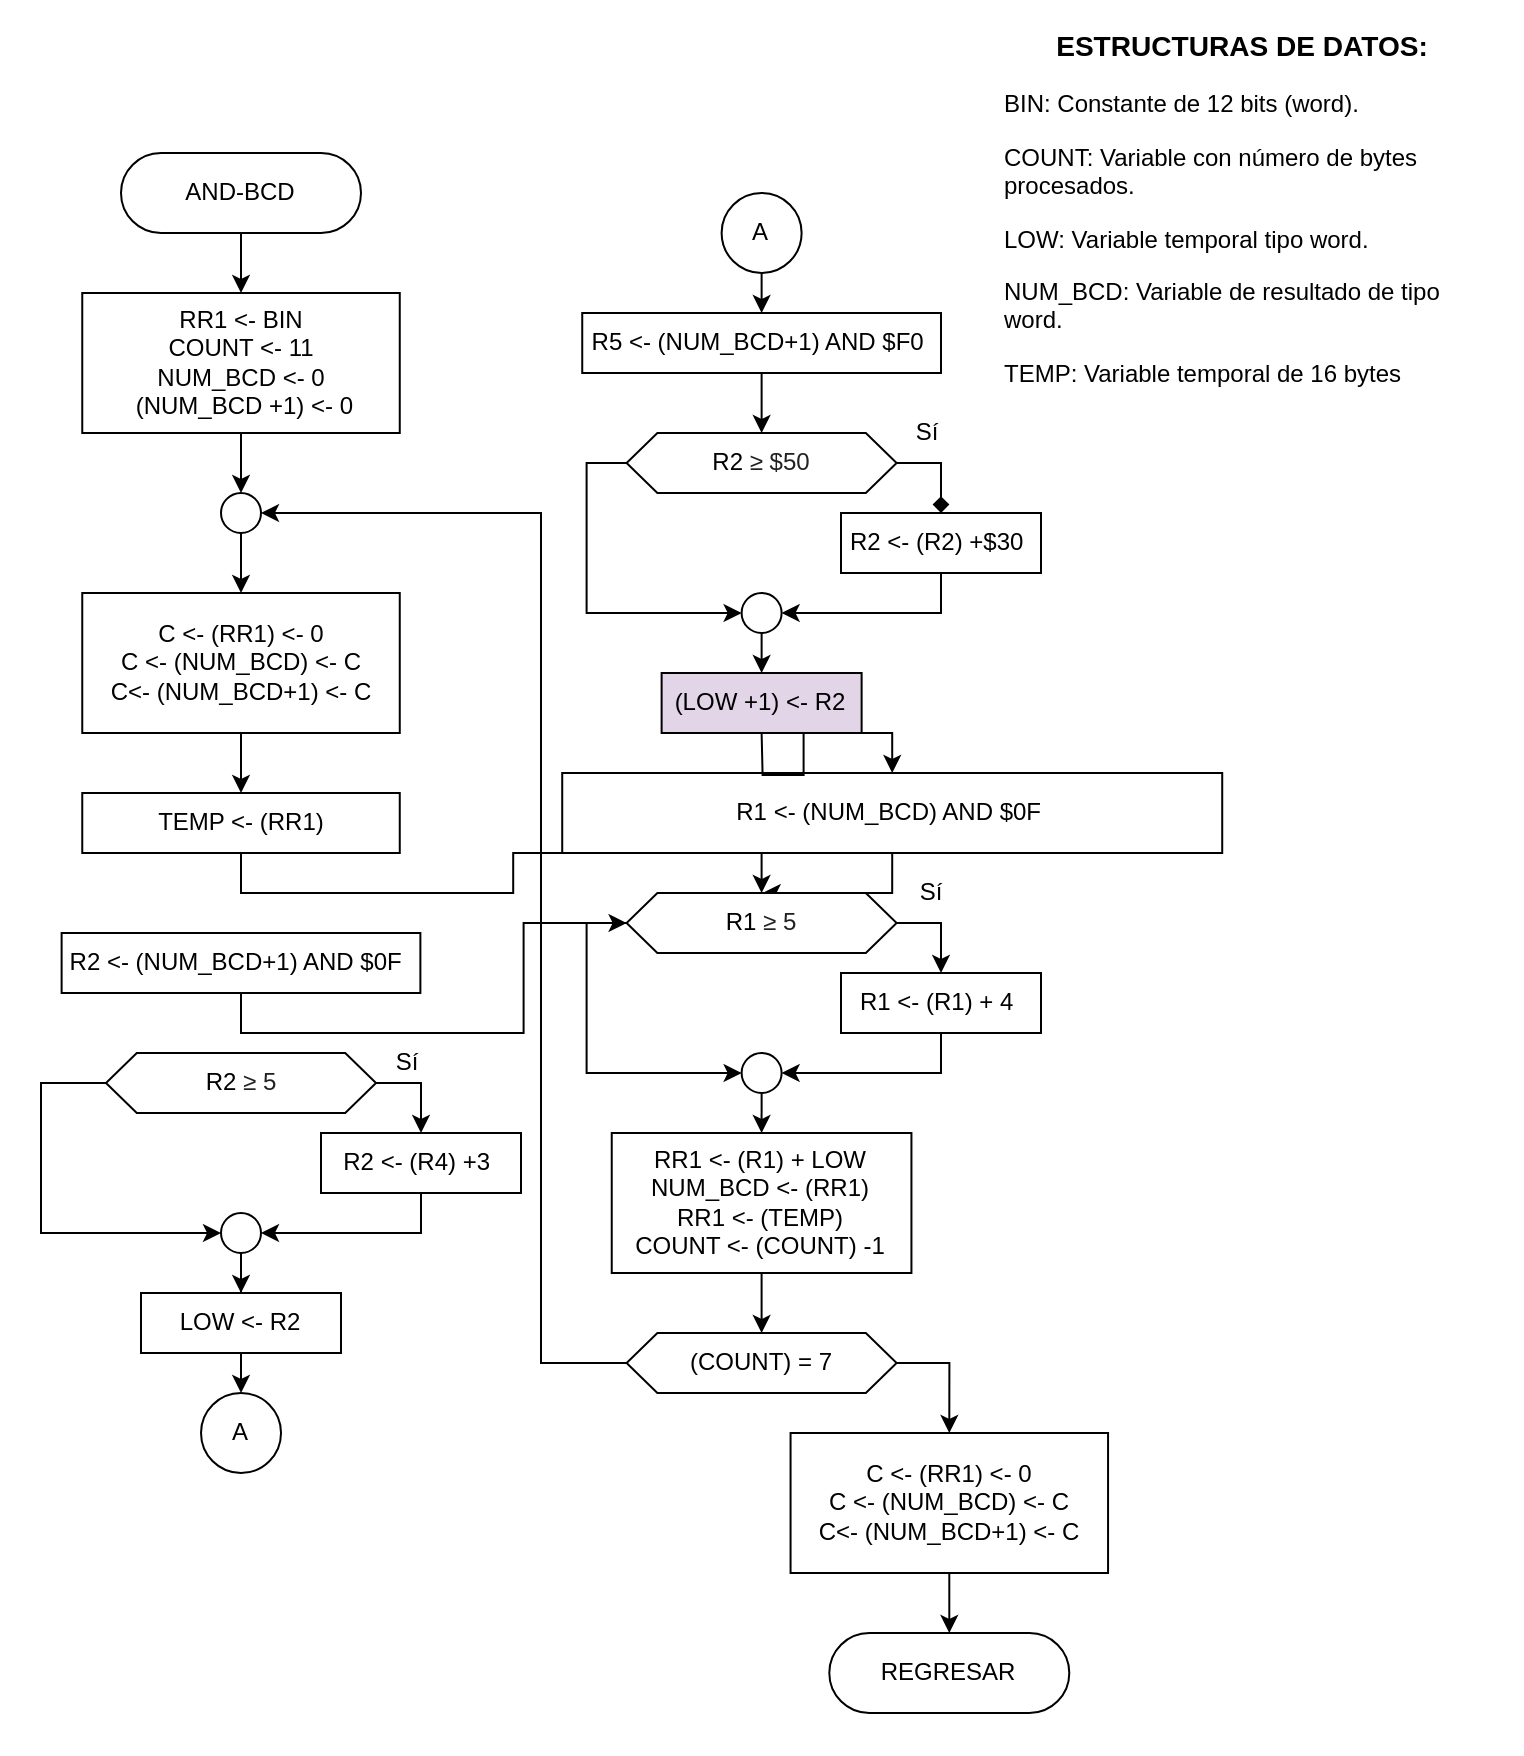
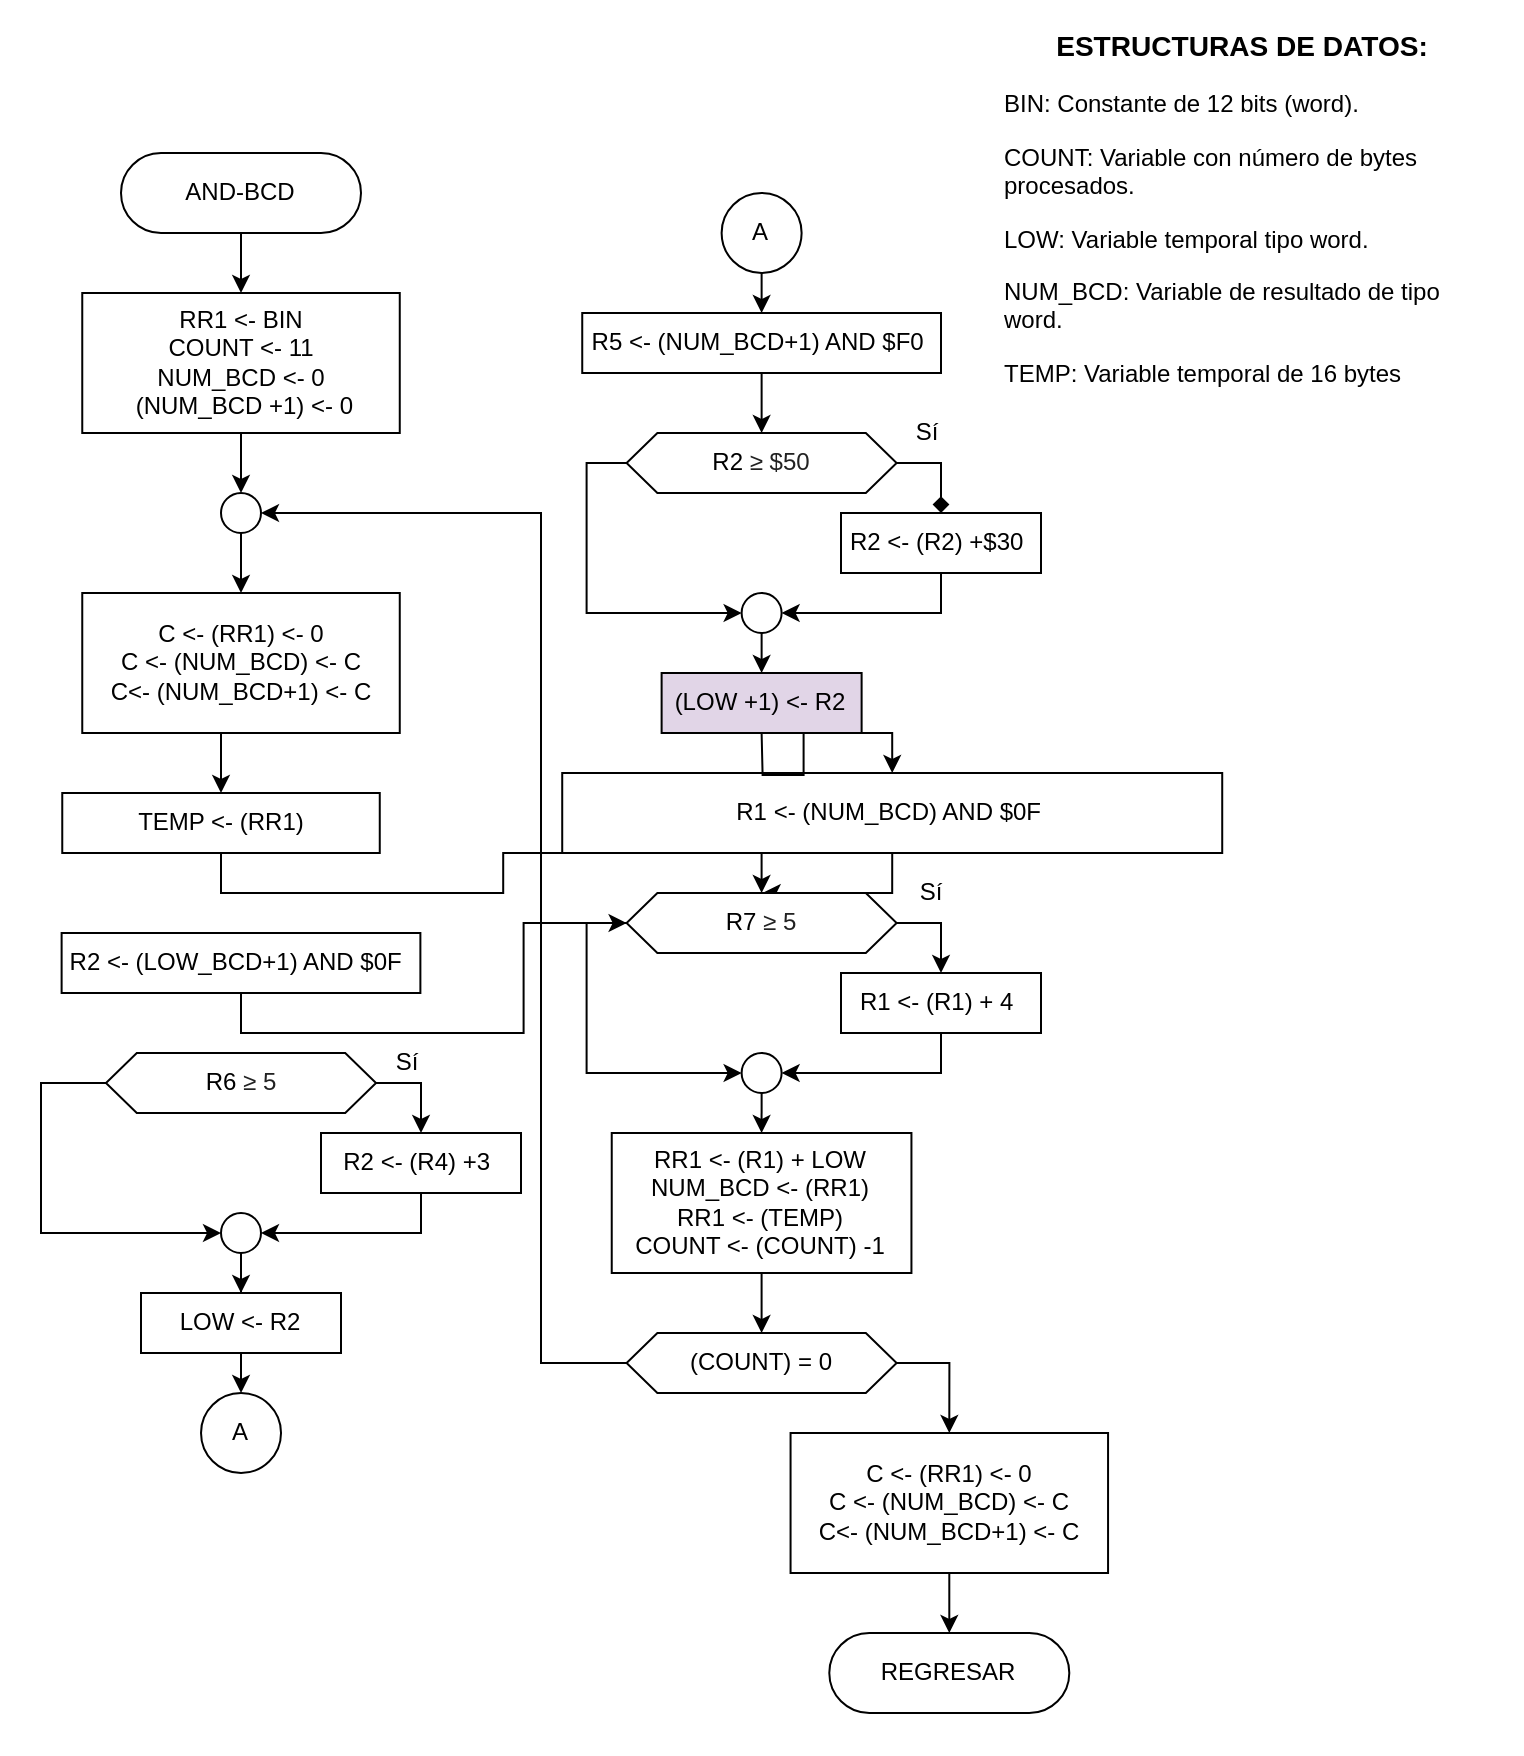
node "TEMP <- (RR1)": moved (241, 823) -> (221, 823)
node "R1 ≥ 5": label "R1 ≥ 5" -> "R7 ≥ 5"
node "R2 <- (NUM_BCD+1) AND $0F": label "R2 <- (NUM_BCD+1) AND $0F" -> "R2 <- (LOW_BCD+1) AND $0F"
node "R2 ≥ 5": label "R2 ≥ 5" -> "R6 ≥ 5"
node "(COUNT) = 7": label "(COUNT) = 7" -> "(COUNT) = 0"
